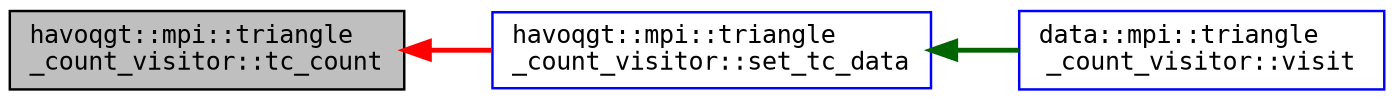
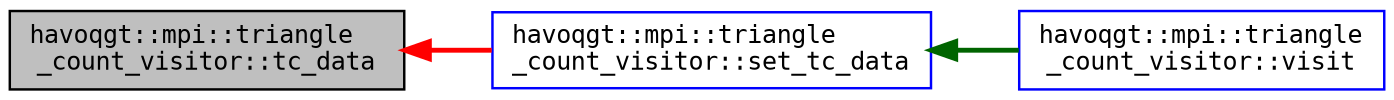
node "havoqgt::mpi::triangle _count_visitor::tc_count": label "havoqgt::mpi::triangle _count_visitor::tc_count" -> "havoqgt::mpi::triangle _count_visitor::tc_data"
node "data::mpi::triangle _count_visitor::visit": label "data::mpi::triangle _count_visitor::visit" -> "havoqgt::mpi::triangle _count_visitor::visit"
